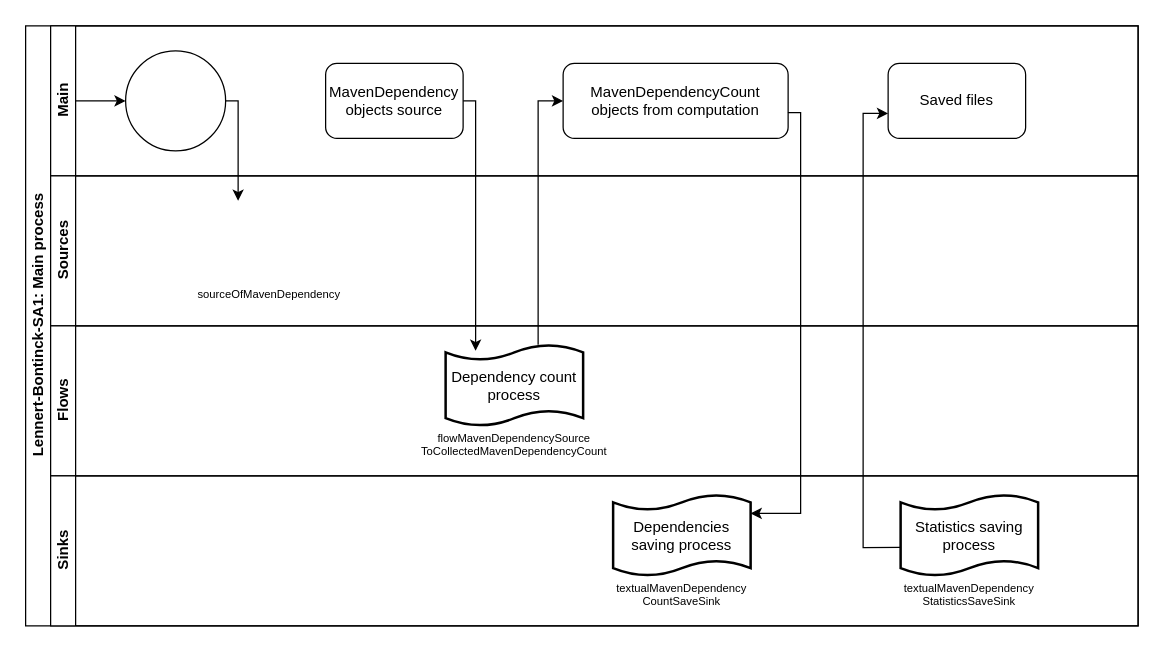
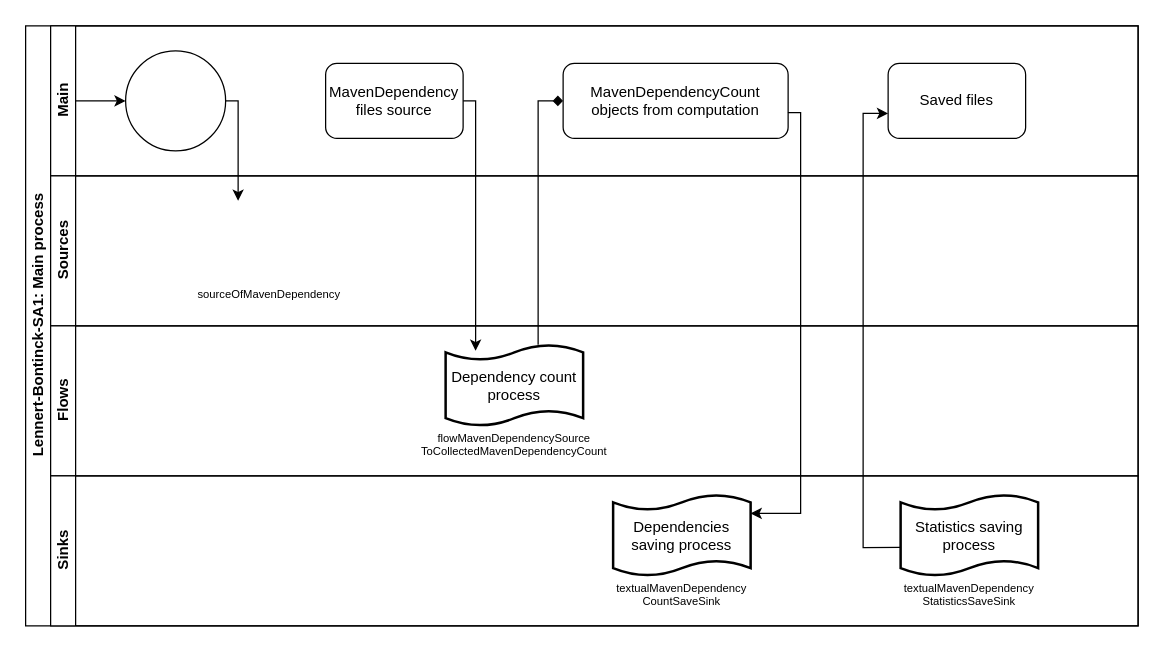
node "MavenDependency objects source": label "MavenDependency objects source" -> "MavenDependency files source"
edge "Dependency count process" -> "MavenDependencyCount objects from computation": arrowhead classic -> diamond
